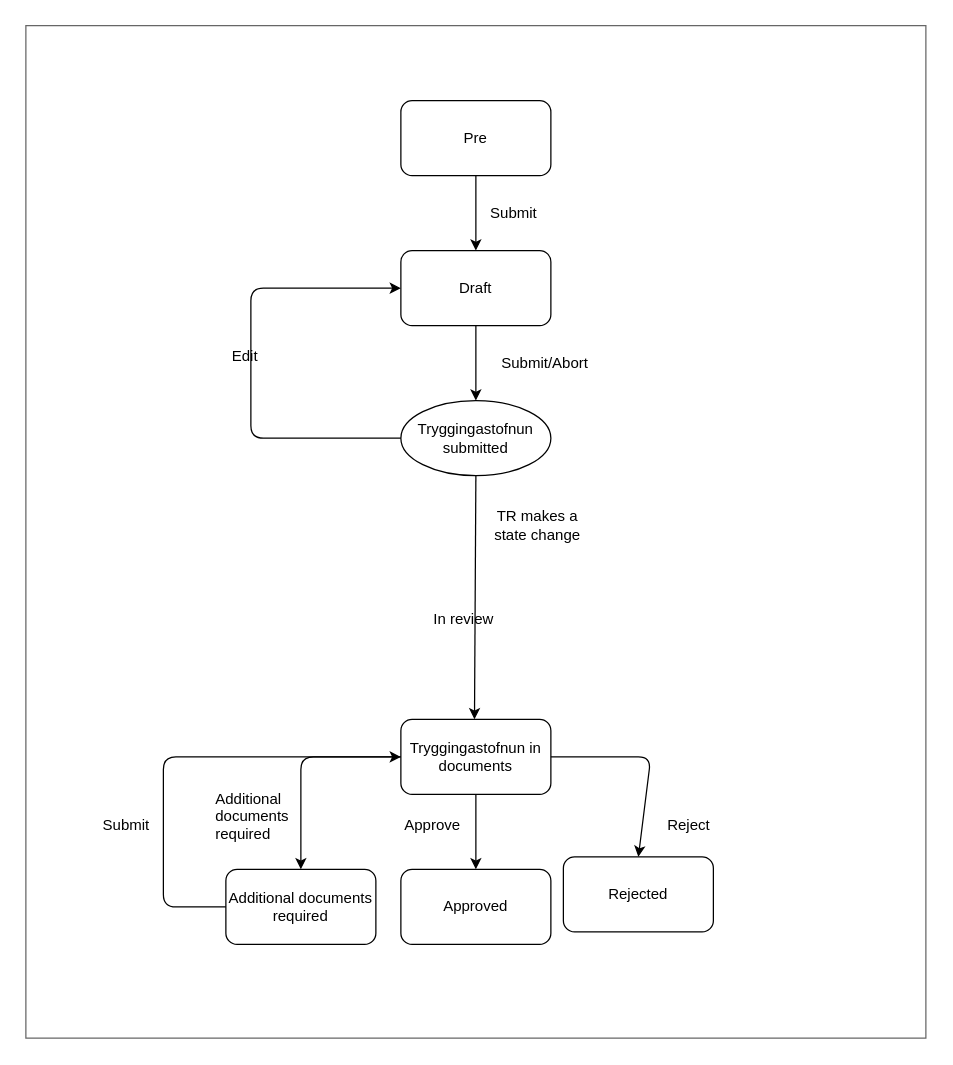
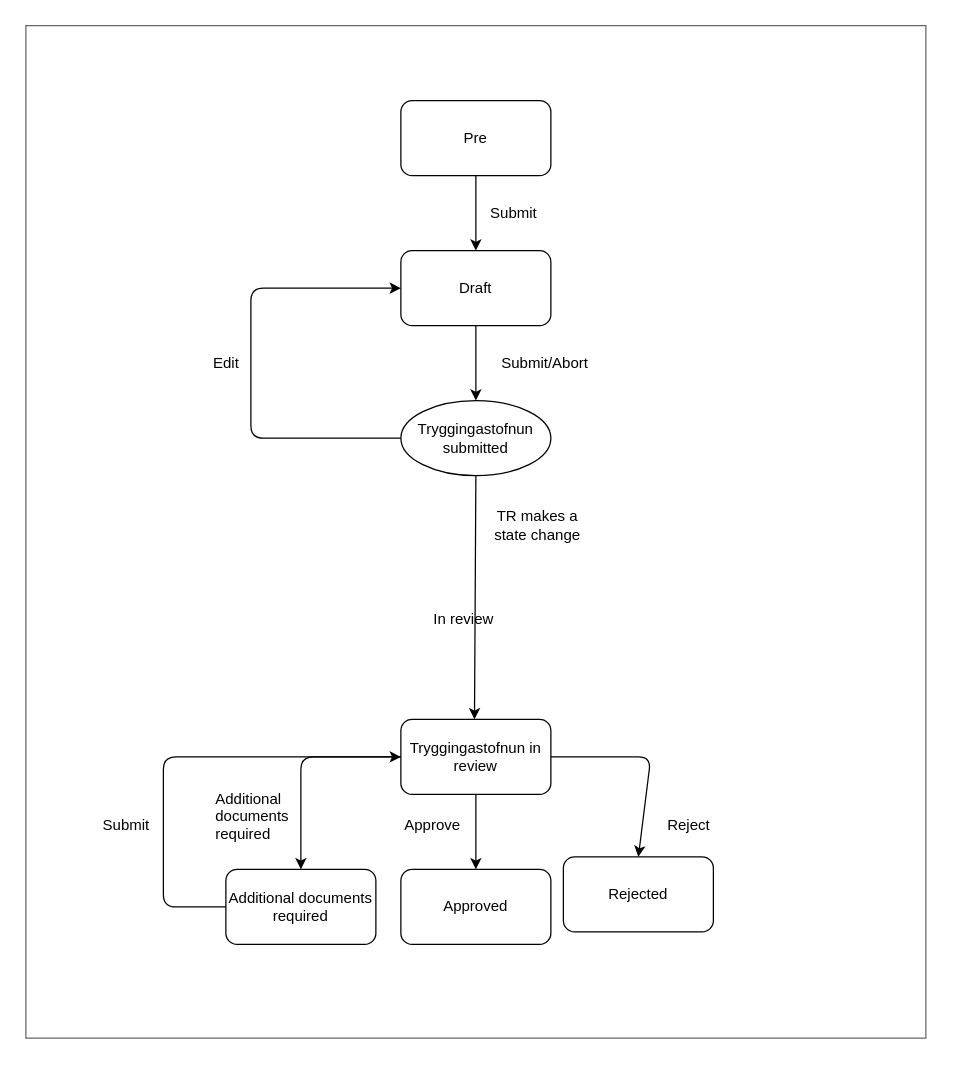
node "Edit": moved (244, 357) -> (226, 363)
node "Tryggingastofnun in documents": label "Tryggingastofnun in documents" -> "Tryggingastofnun in review"
